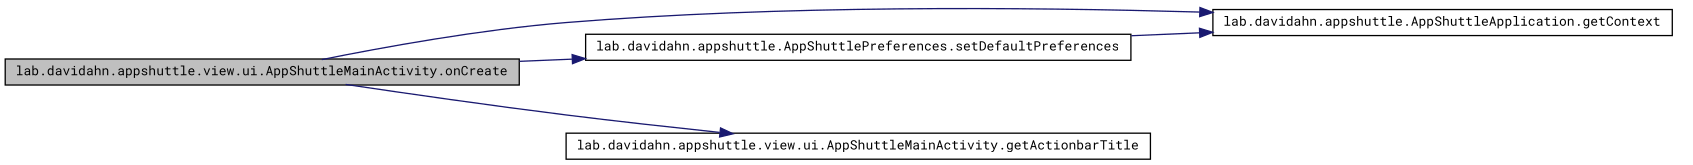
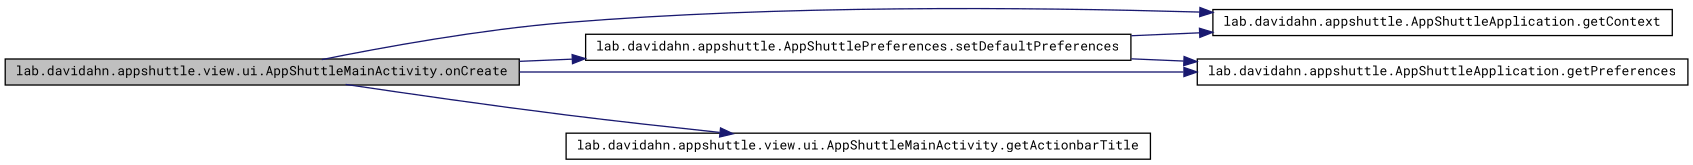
node "lab.davidahn.appshuttle.AppShuttleApplication.getPreferences": added
